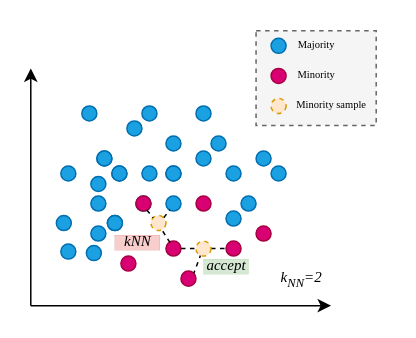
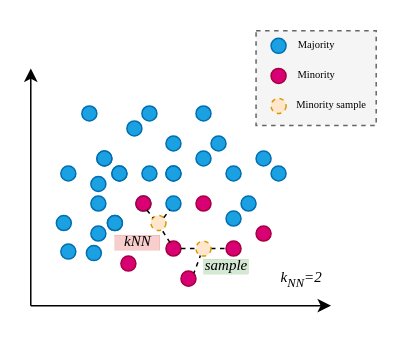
node "accept": label "accept" -> "sample"
